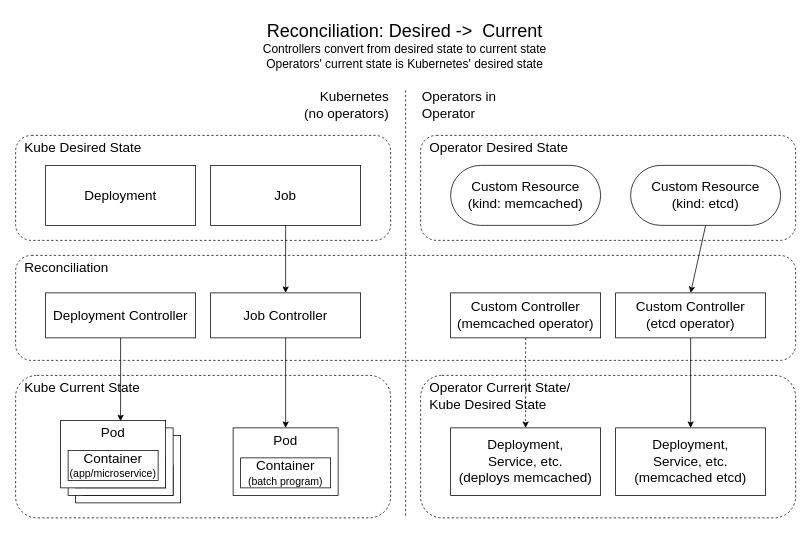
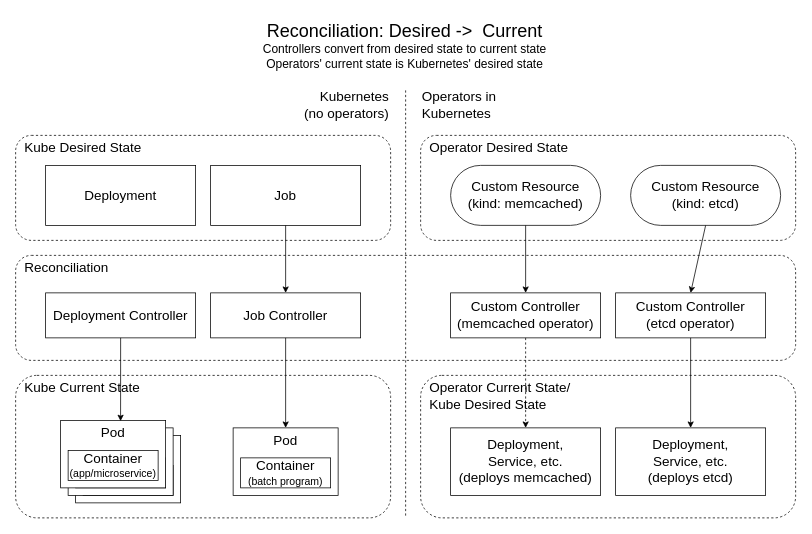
node "Operators in Operator": label "Operators in Operator" -> "Operators in Kubernetes"
edge "Custom Resource (kind: memcached)" -> "Custom Controller (memcached operator)": added
node "Deployment, Service, etc. (memcached etcd)": label "Deployment, Service, etc. (memcached etcd)" -> "Deployment, Service, etc. (deploys etcd)"
